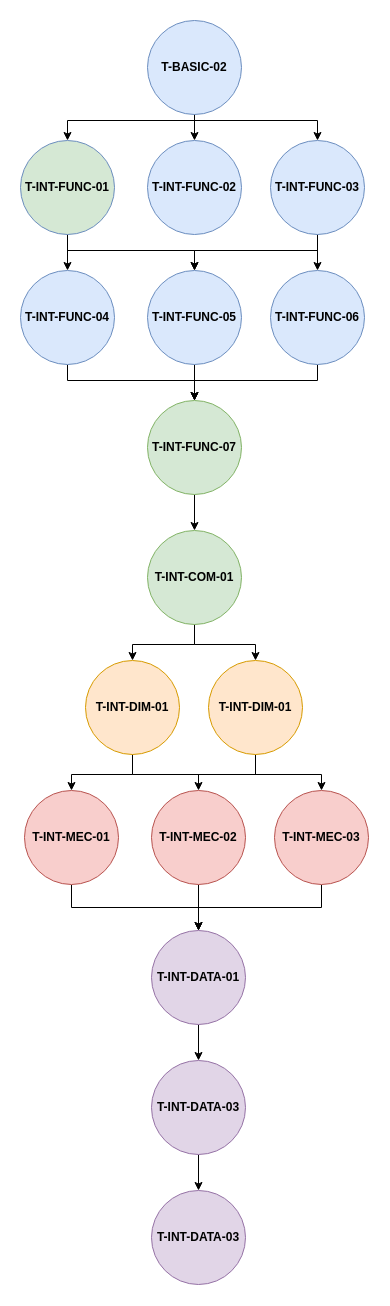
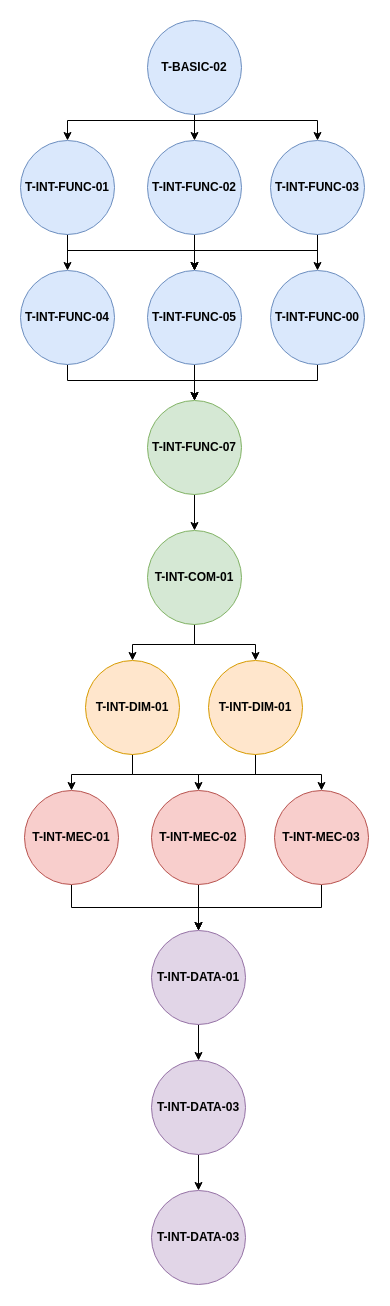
node "T-INT-FUNC-01": fillcolor #d5e8d4 -> #dae8fc
edge "T-INT-FUNC-02" -> "T-INT-FUNC-05": added
node "T-INT-FUNC-06": label "T-INT-FUNC-06" -> "T-INT-FUNC-00"
